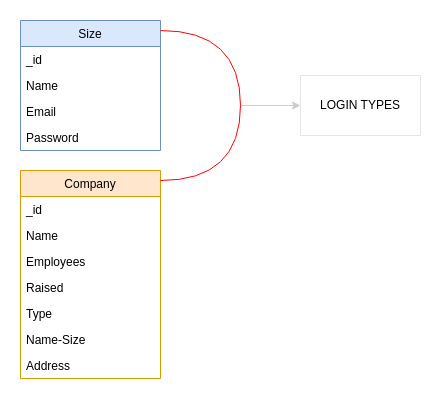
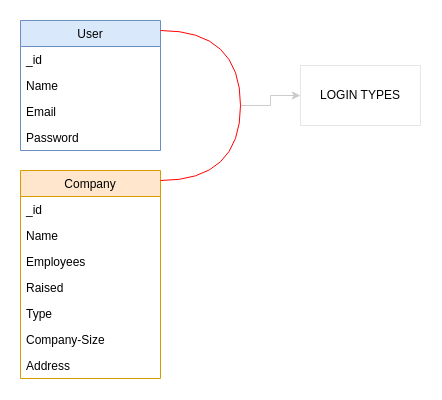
node "Size": label "Size" -> "User"
node "LOGIN TYPES": moved (361, 106) -> (361, 96)
node "Name-Size": label "Name-Size" -> "Company-Size"
